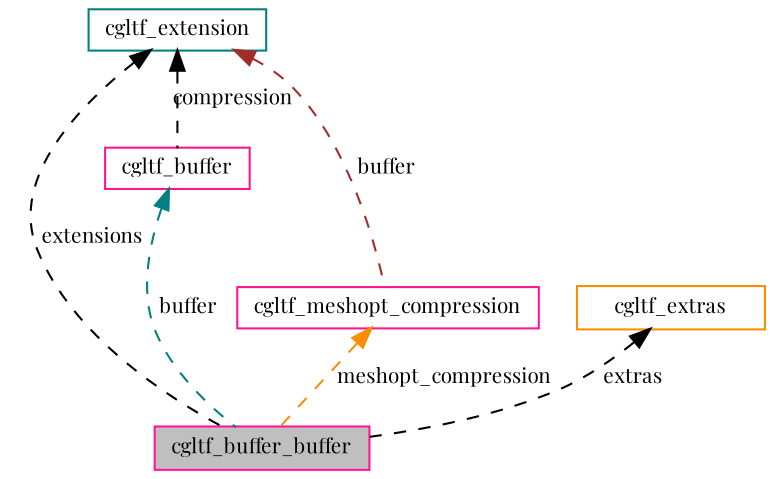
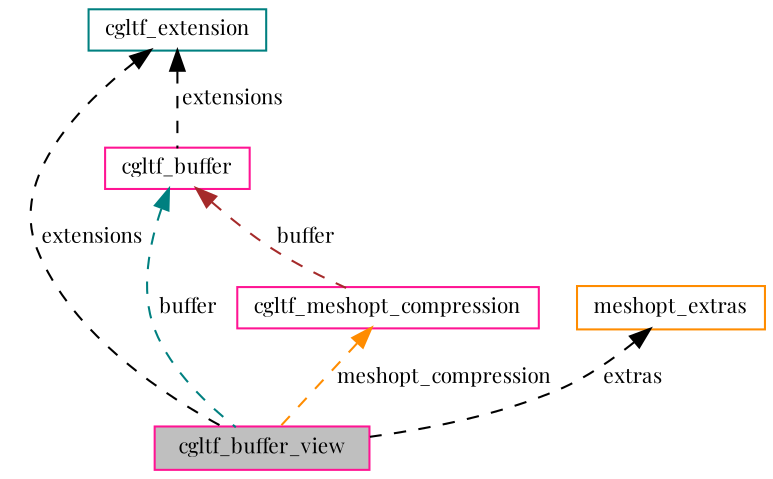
edge "cgltf_buffer" -> "cgltf_extension": label " compression" -> " extensions"
edge "cgltf_meshopt_compression" -> "cgltf_extension": now "cgltf_meshopt_compression" -> "cgltf_buffer"
node "cgltf_extras": label "cgltf_extras" -> "meshopt_extras"
node "cgltf_buffer_buffer": label "cgltf_buffer_buffer" -> "cgltf_buffer_view"
